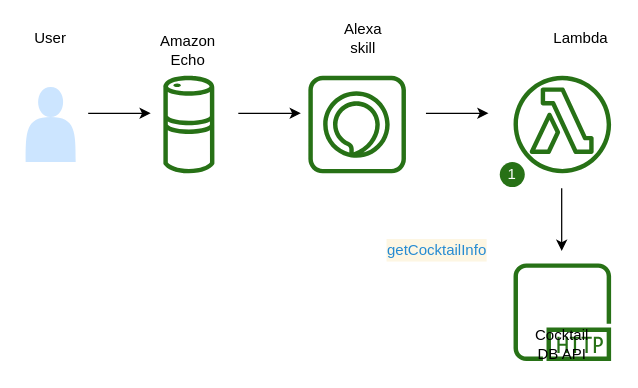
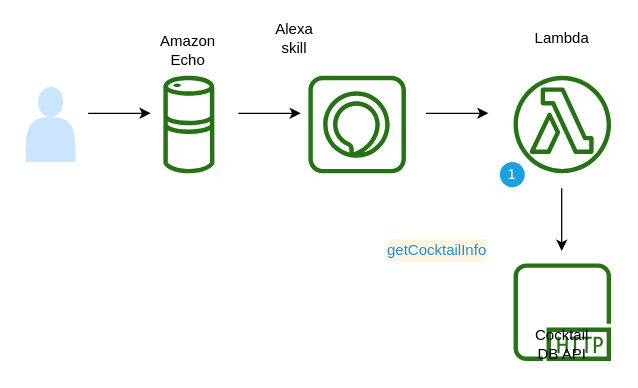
node "User": removed
node "Alexa skill": moved (363, 38) -> (294, 38)
node "Lambda": moved (581, 38) -> (562, 38)
node "1": fillcolor #277116 -> #1ba1e2
